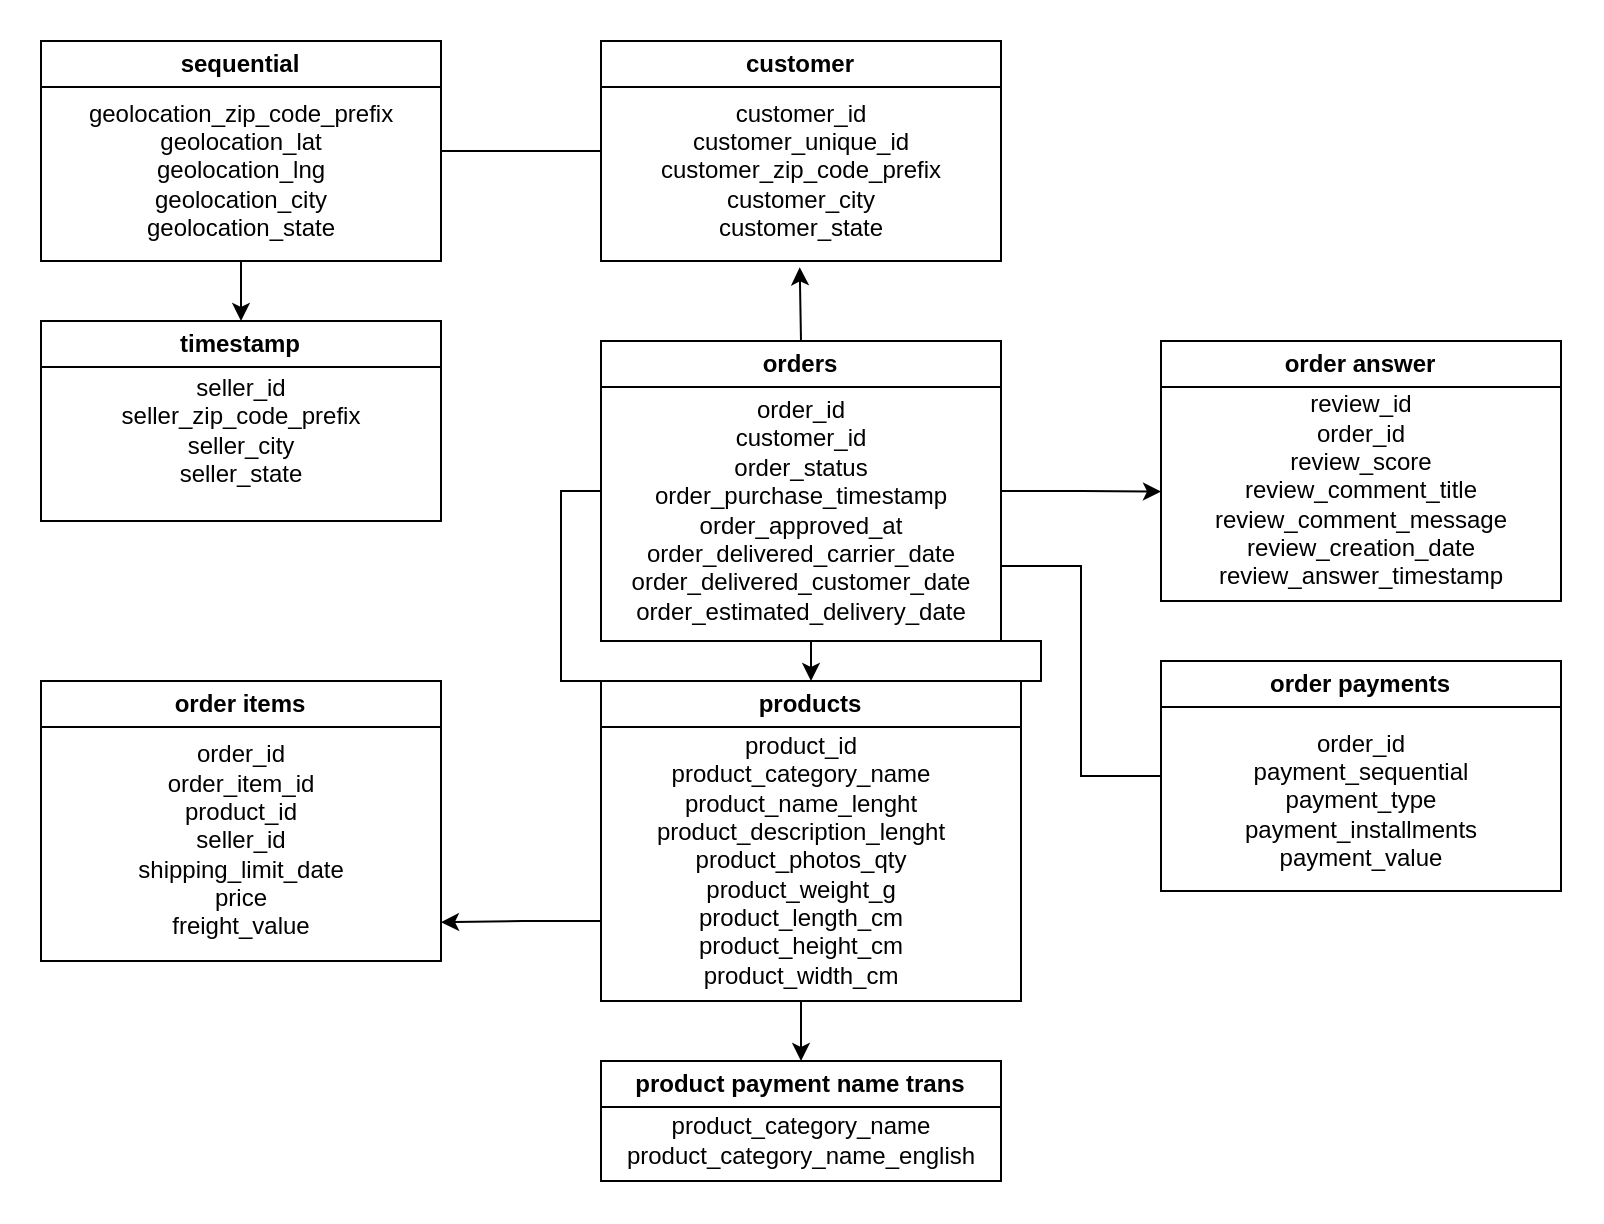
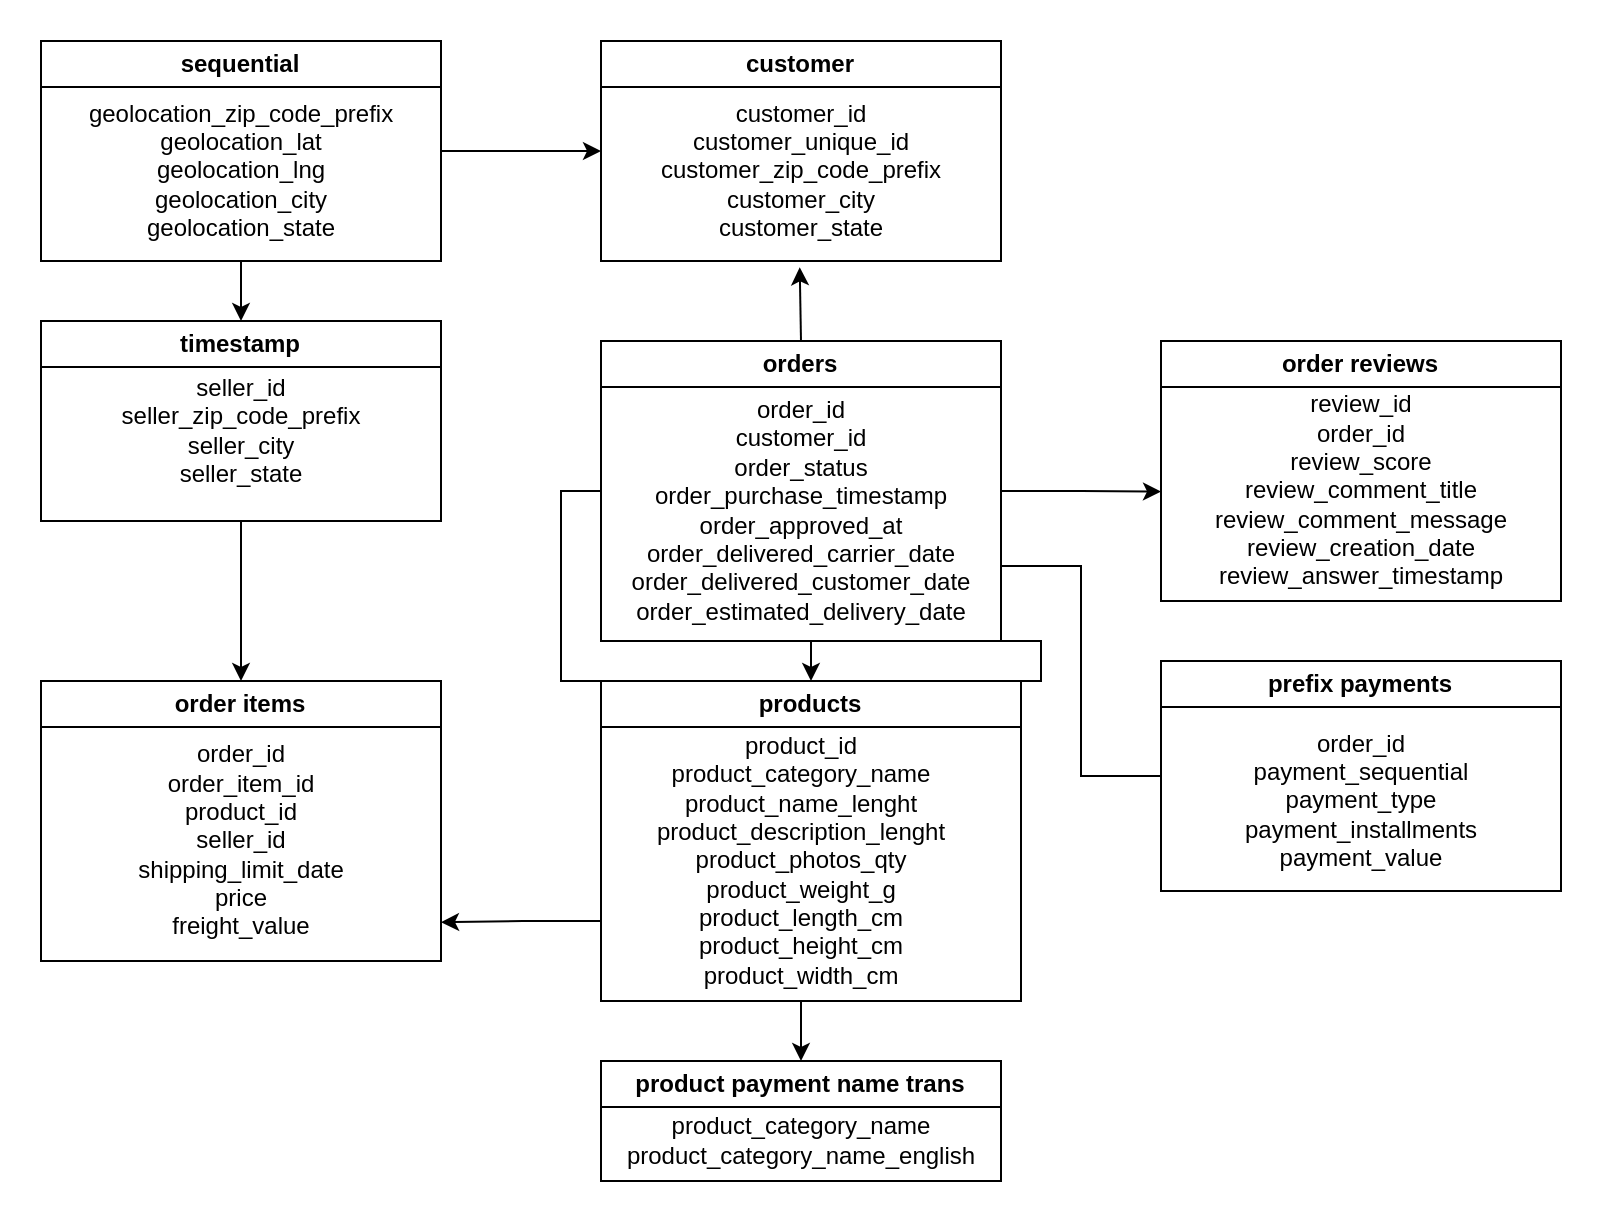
edge "sequential" -- "customer": arrowhead none -> classic
node "order answer": label "order answer" -> "order reviews"
edge "timestamp" -> "order items": added
node "order payments": label "order payments" -> "prefix payments"
